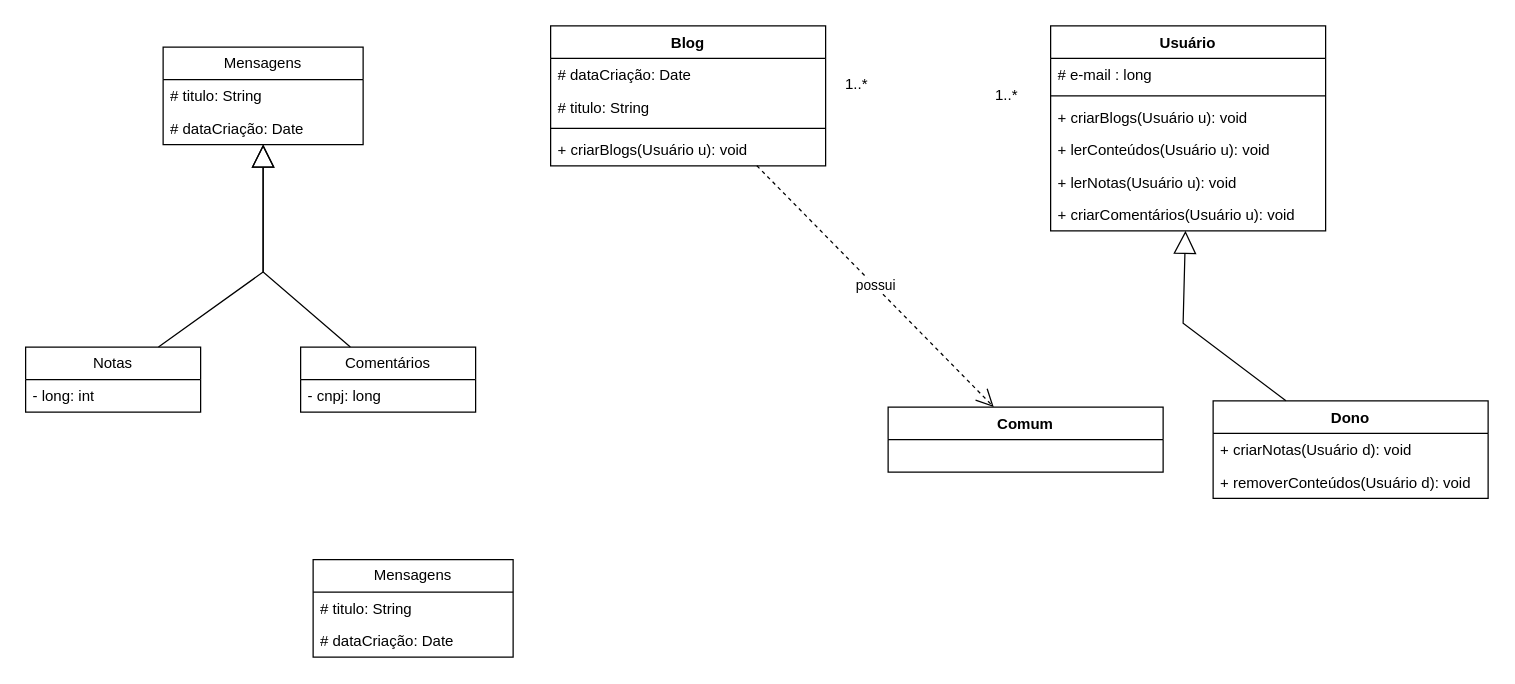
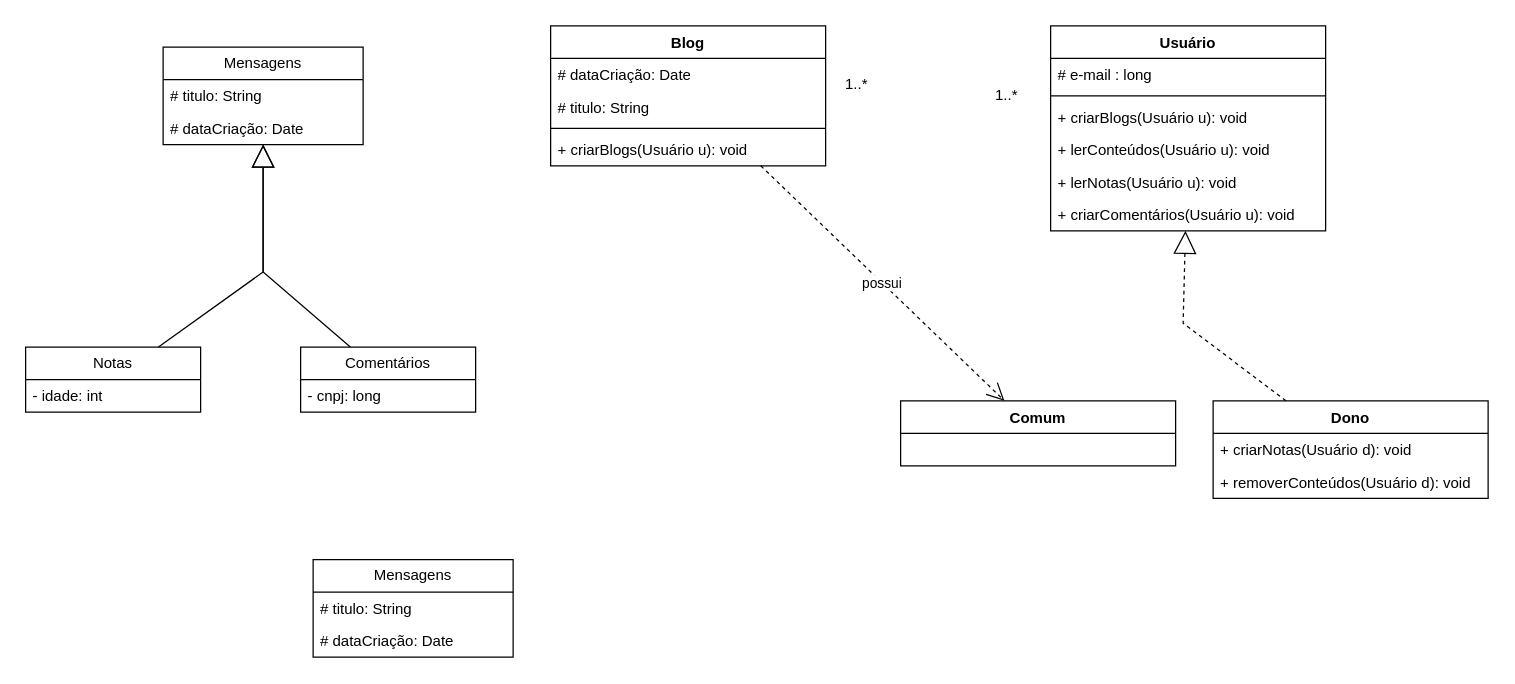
edge "Dono" -> "Usuário": style solid -> dashed
node "- long: int": label "- long: int" -> "- idade: int"
node "Comum": moved (1026, 439) -> (1038, 433)
